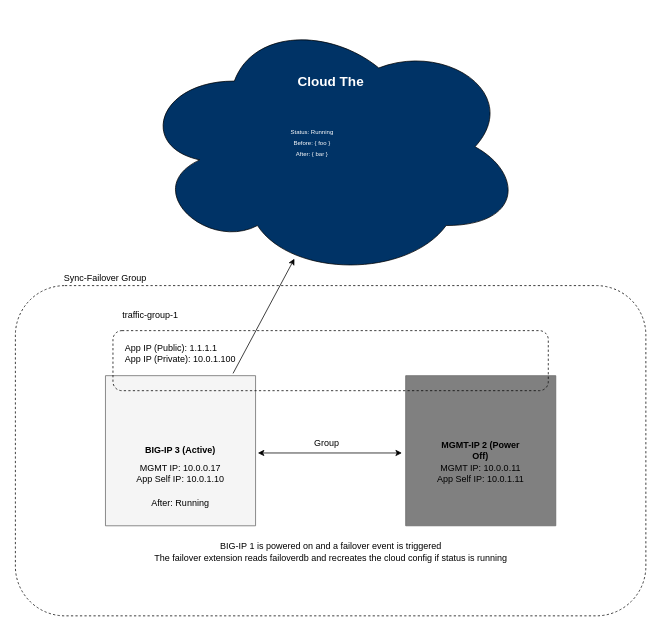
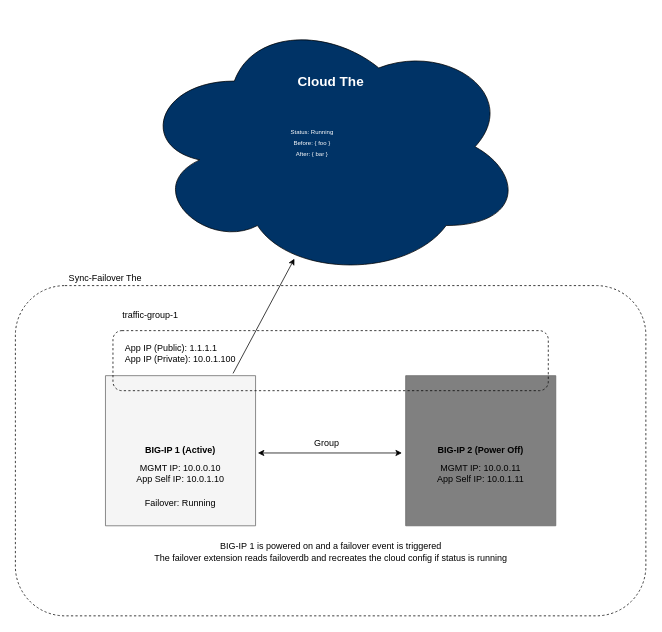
node "Sync-Failover Group": label "Sync-Failover Group" -> "Sync-Failover The"
node "BIG-IP 3 (Active)": label "BIG-IP 3 (Active)" -> "BIG-IP 1 (Active)"
node "MGMT-IP 2 (Power Off)": label "MGMT-IP 2 (Power Off)" -> "BIG-IP 2 (Power Off)"
node "MGMT IP: 10.0.0.17 App Self IP: 10.0.1.10": label "MGMT IP: 10.0.0.17 App Self IP: 10.0.1.10" -> "MGMT IP: 10.0.0.10 App Self IP: 10.0.1.10"
node "After: Running": label "After: Running" -> "Failover: Running"
